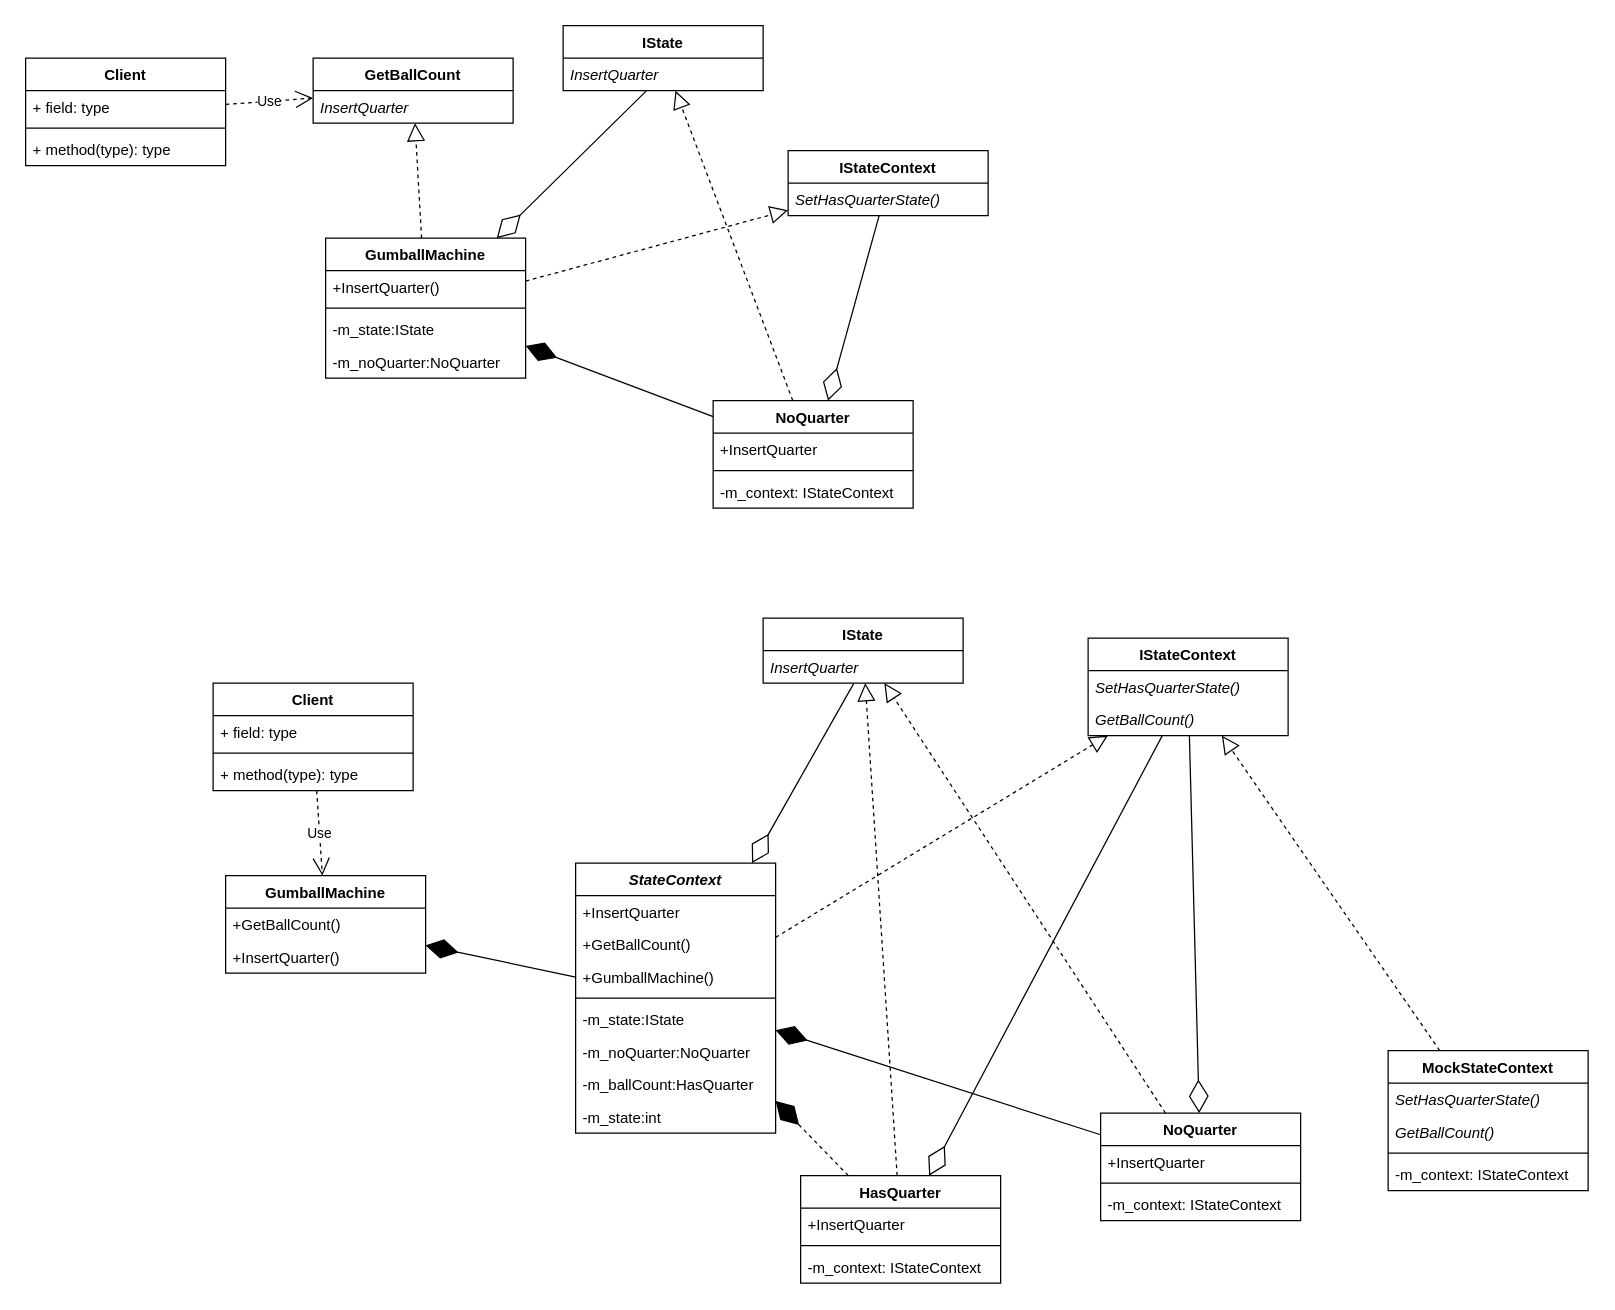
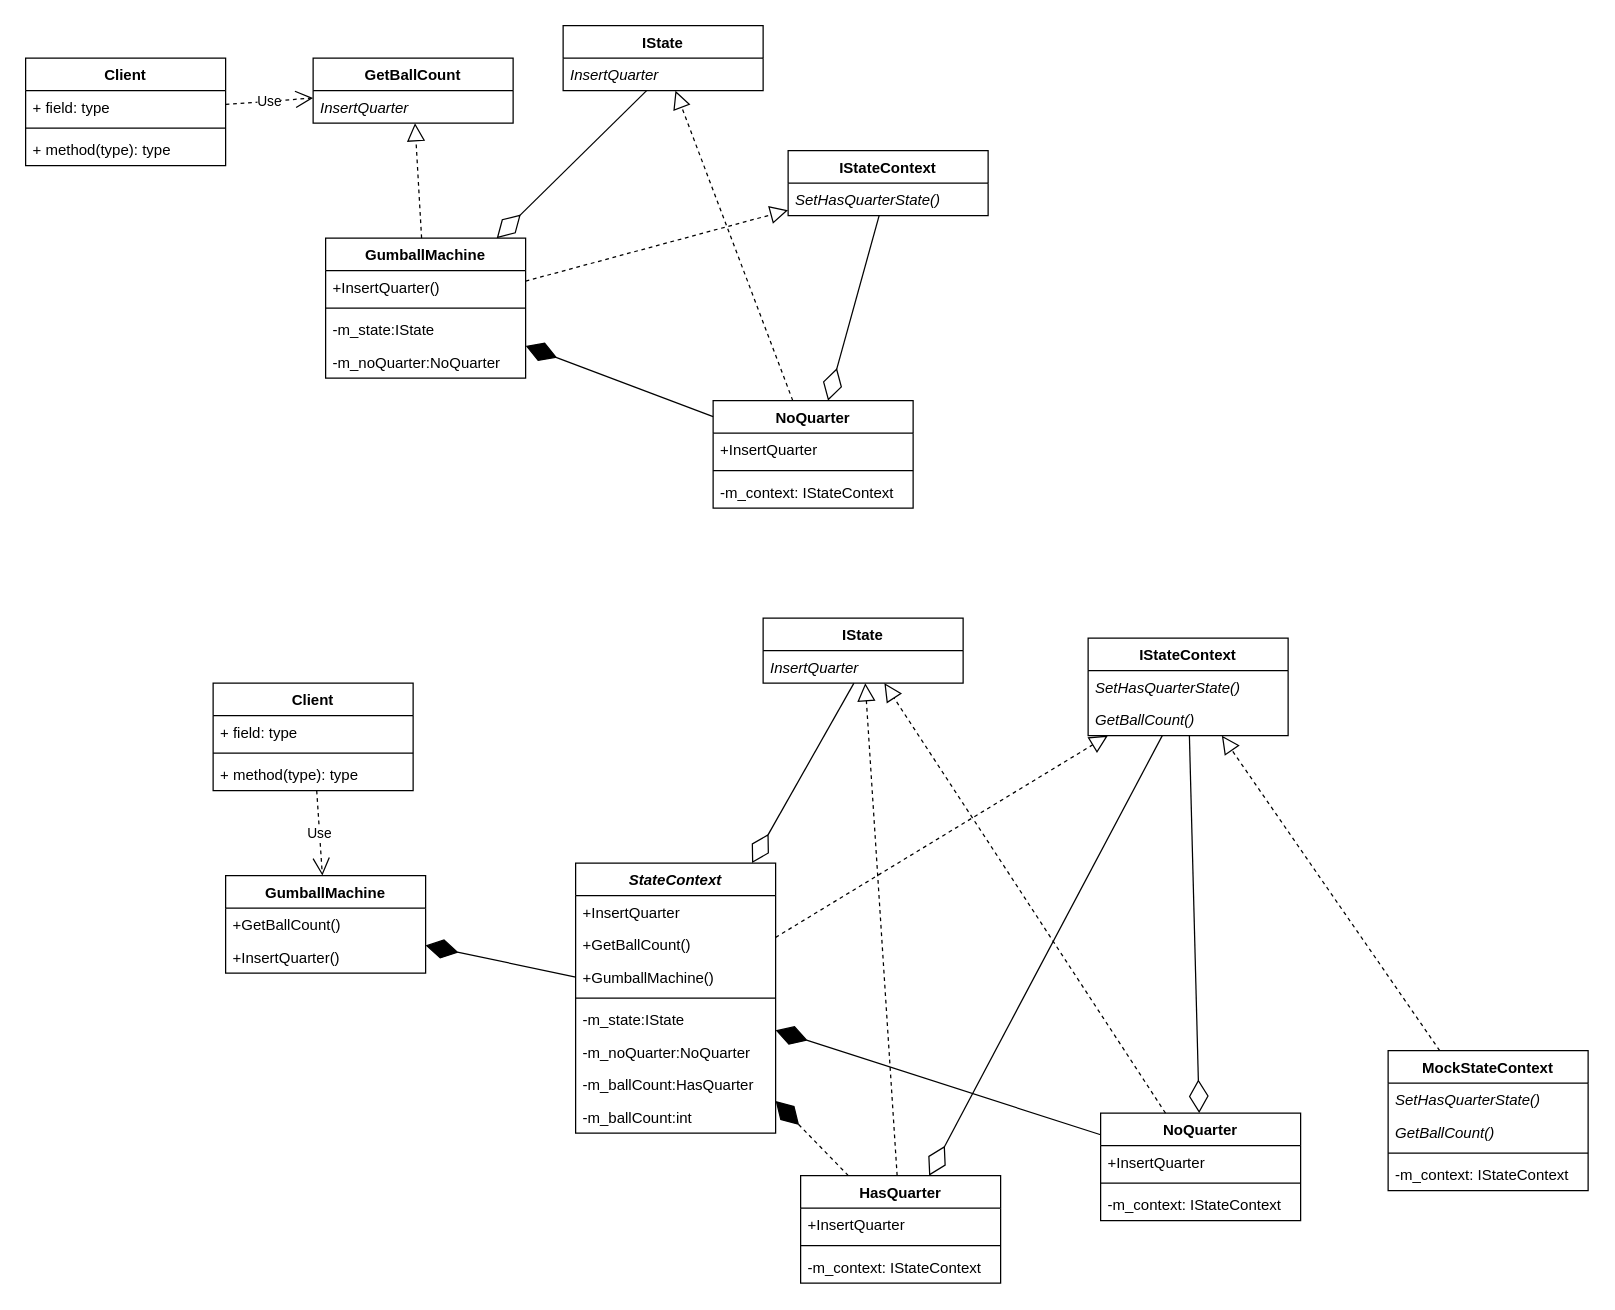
node "-m_state:int": label "-m_state:int" -> "-m_ballCount:int"
